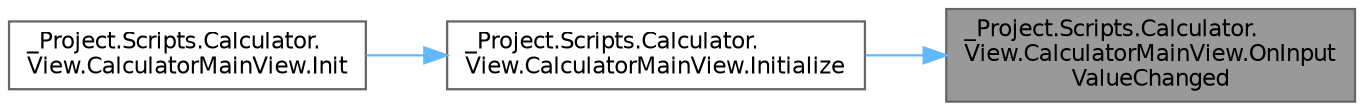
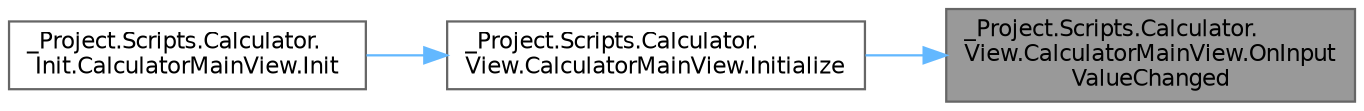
node "_Project.Scripts.Calculator. View.CalculatorMainView.Init": label "_Project.Scripts.Calculator. View.CalculatorMainView.Init" -> "_Project.Scripts.Calculator. Init.CalculatorMainView.Init"
